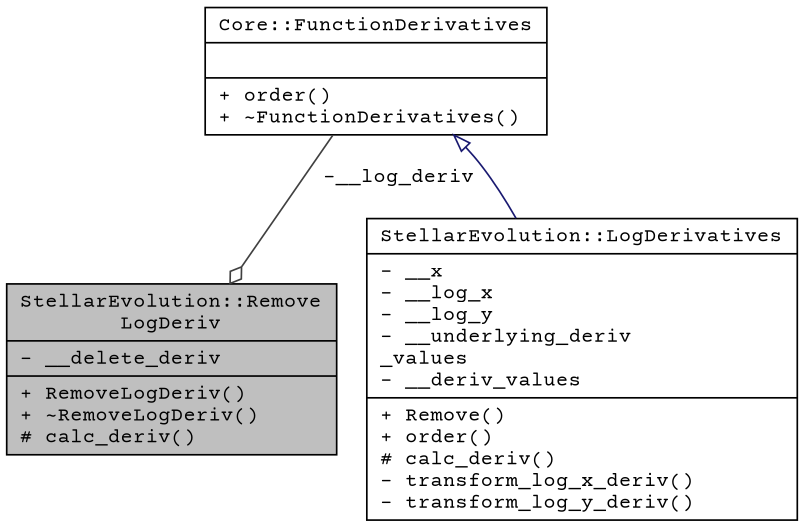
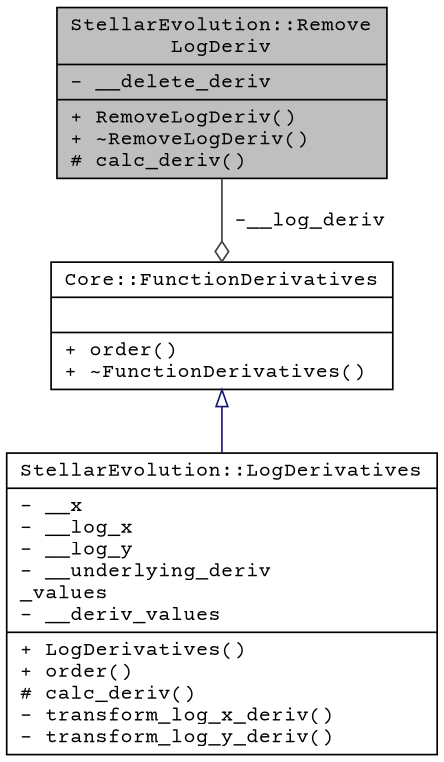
edge "Core::FunctionDerivatives" -> "StellarEvolution::Remove": reversed
node "StellarEvolution::LogDerivatives": text "+ Remove()" -> "+ LogDerivatives()"
